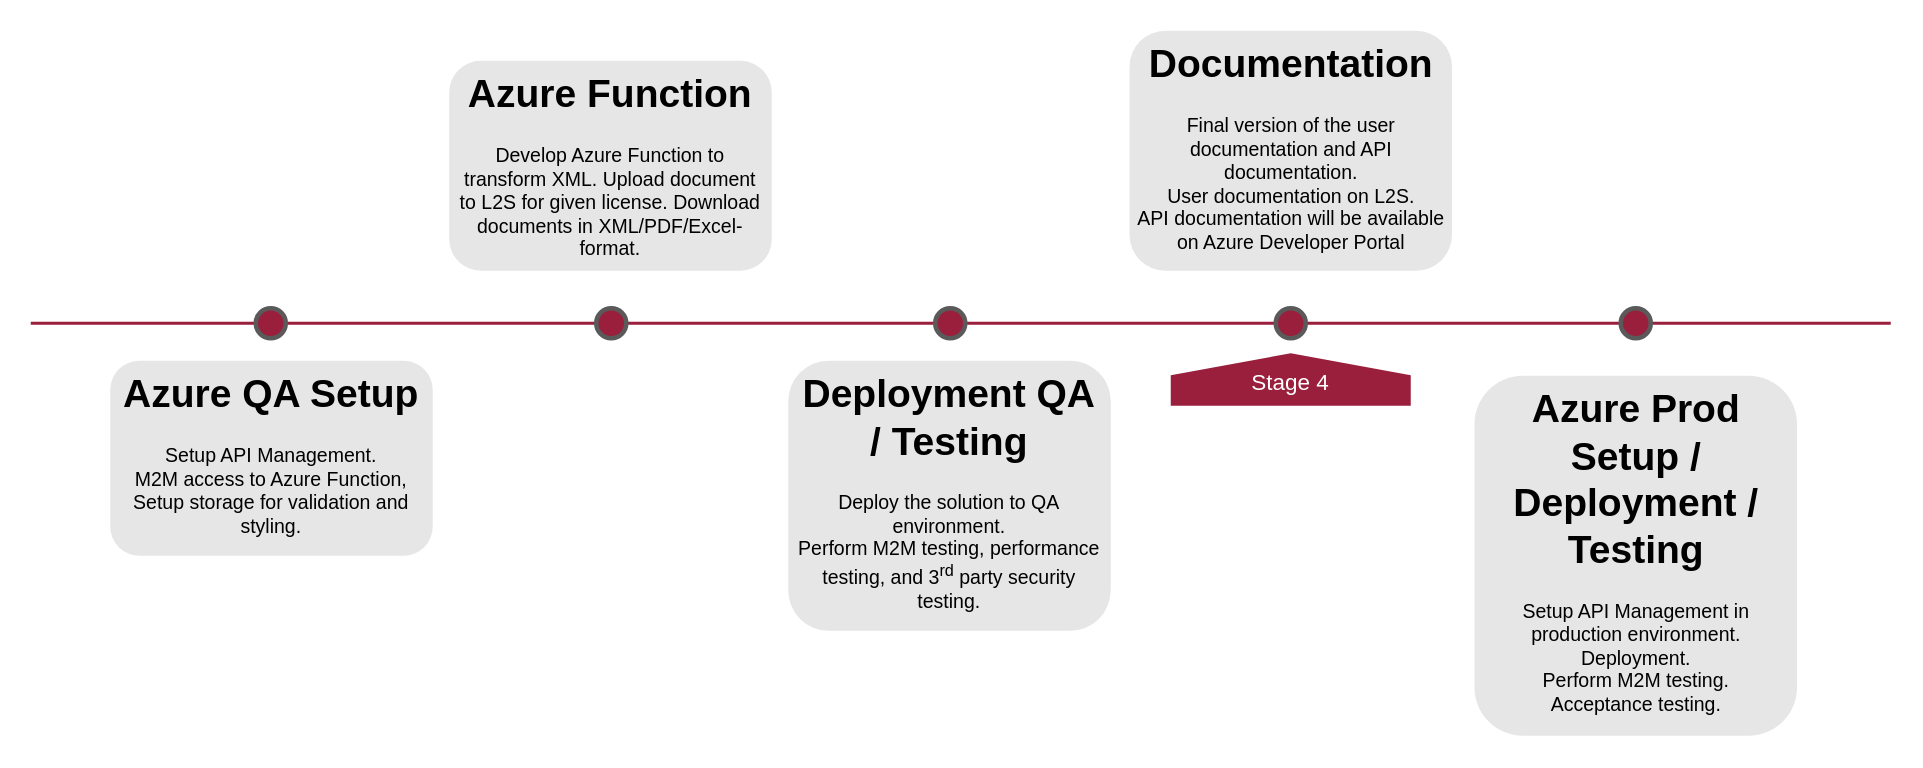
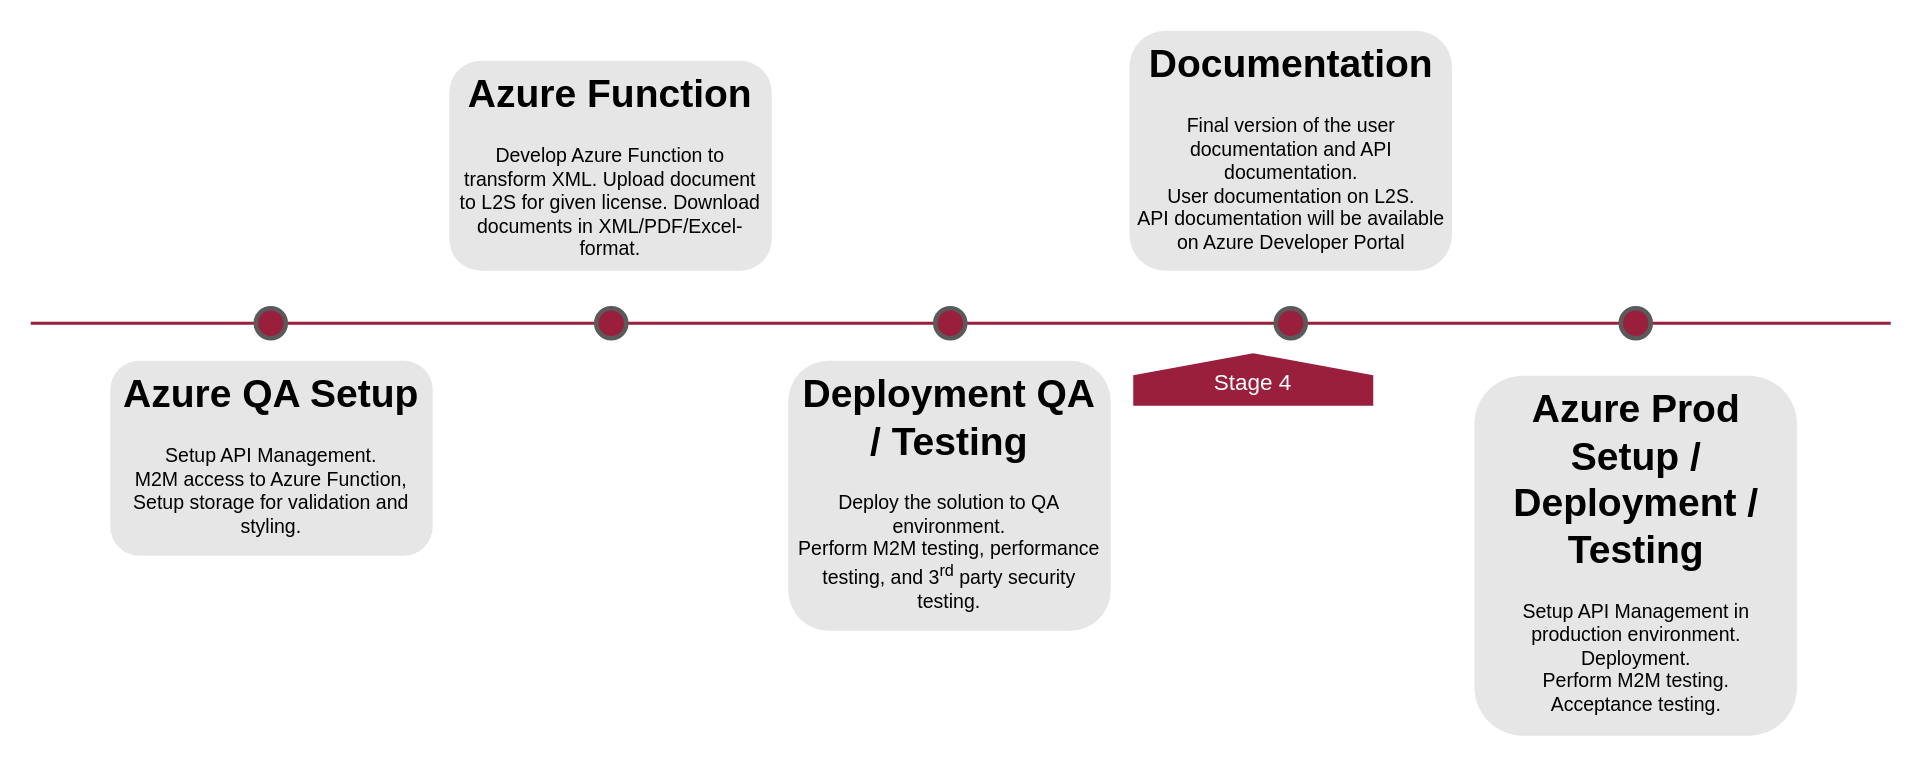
node "Stage 4": moved (1291, 380) -> (1253, 380)
